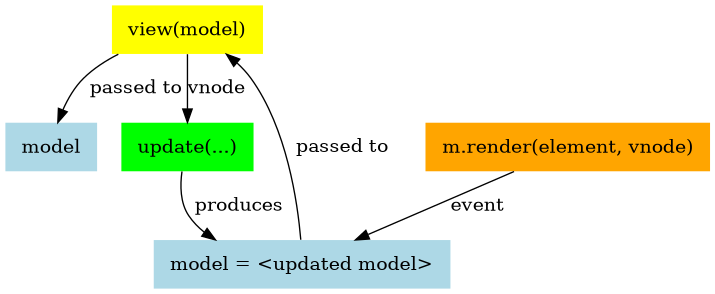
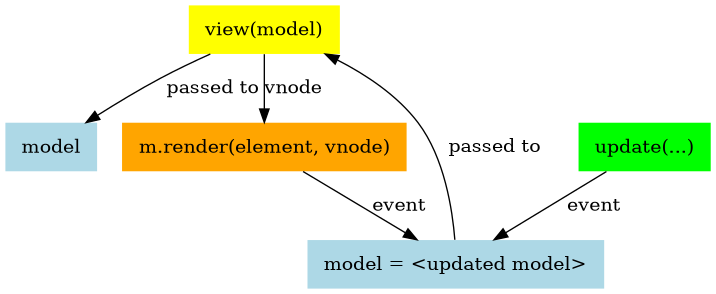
edge "view(model)" -> "update(...)": now "view(model)" -> "m.render(element, vnode)"
edge "update(...)" -> "model = <updated model>": label " produces" -> " event"
